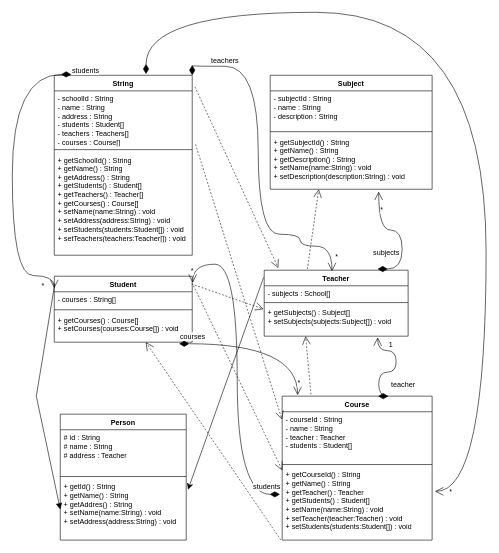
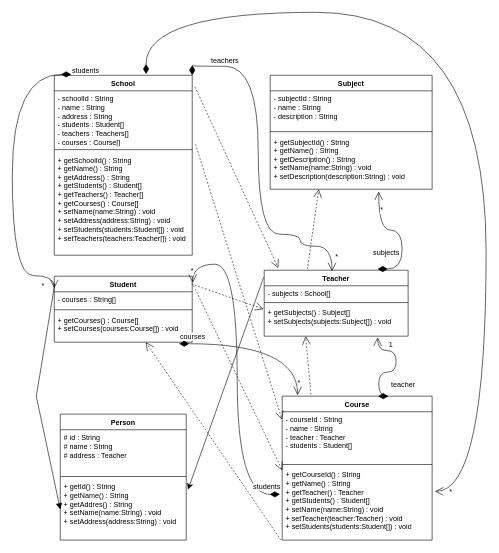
node "String": label "String" -> "School"
